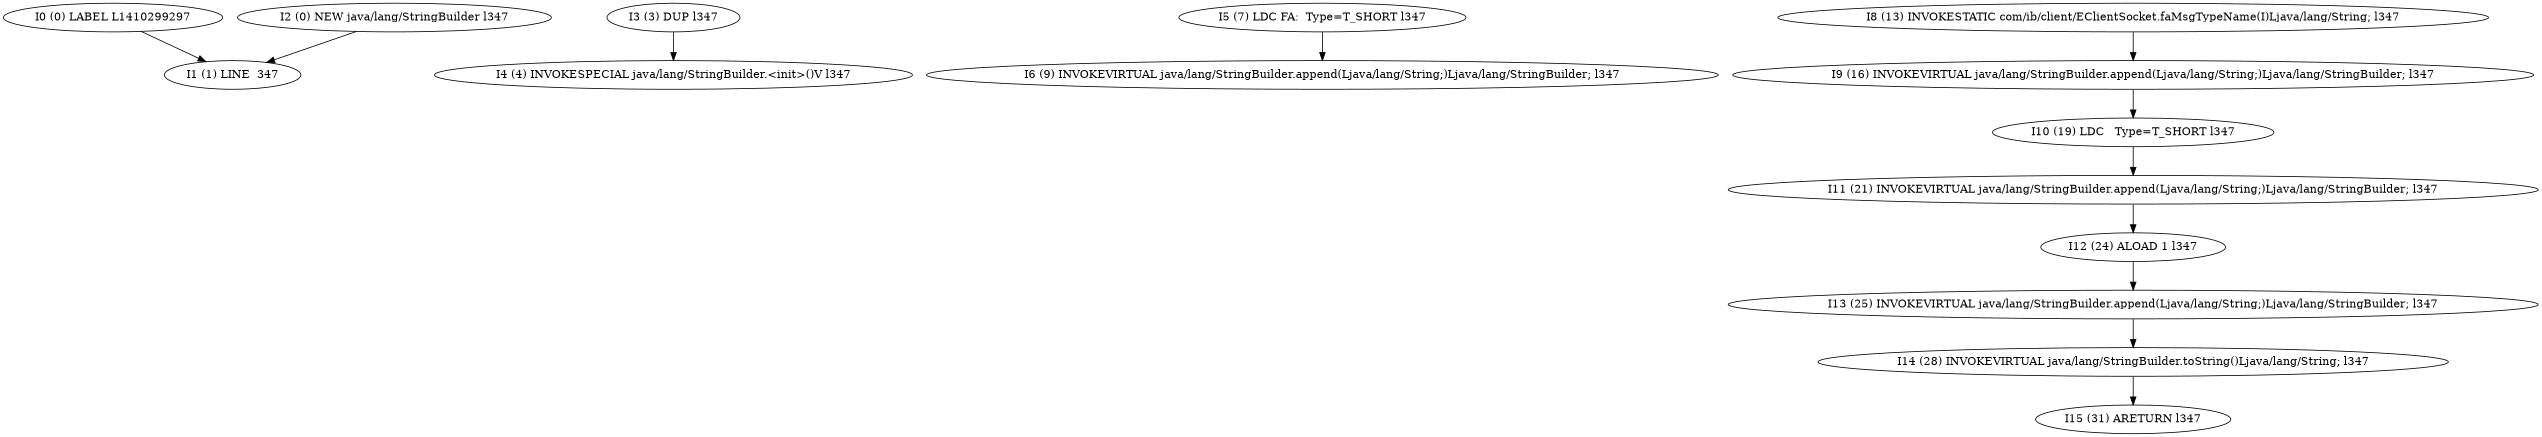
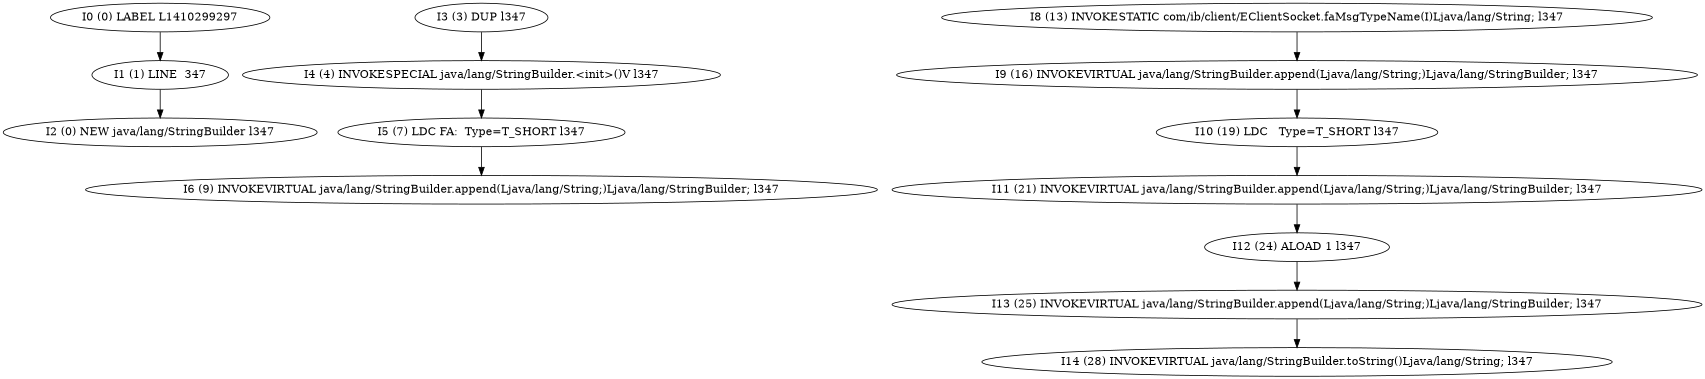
edge "I2 (0) NEW java/lang/StringBuilder l347" -> "I1 (1) LINE  347": reversed
edge "I4 (4) INVOKESPECIAL java/lang/StringBuilder.<init>()V l347" -> "I5 (7) LDC FA:  Type=T_SHORT l347": added
node "I15 (31) ARETURN l347": removed
